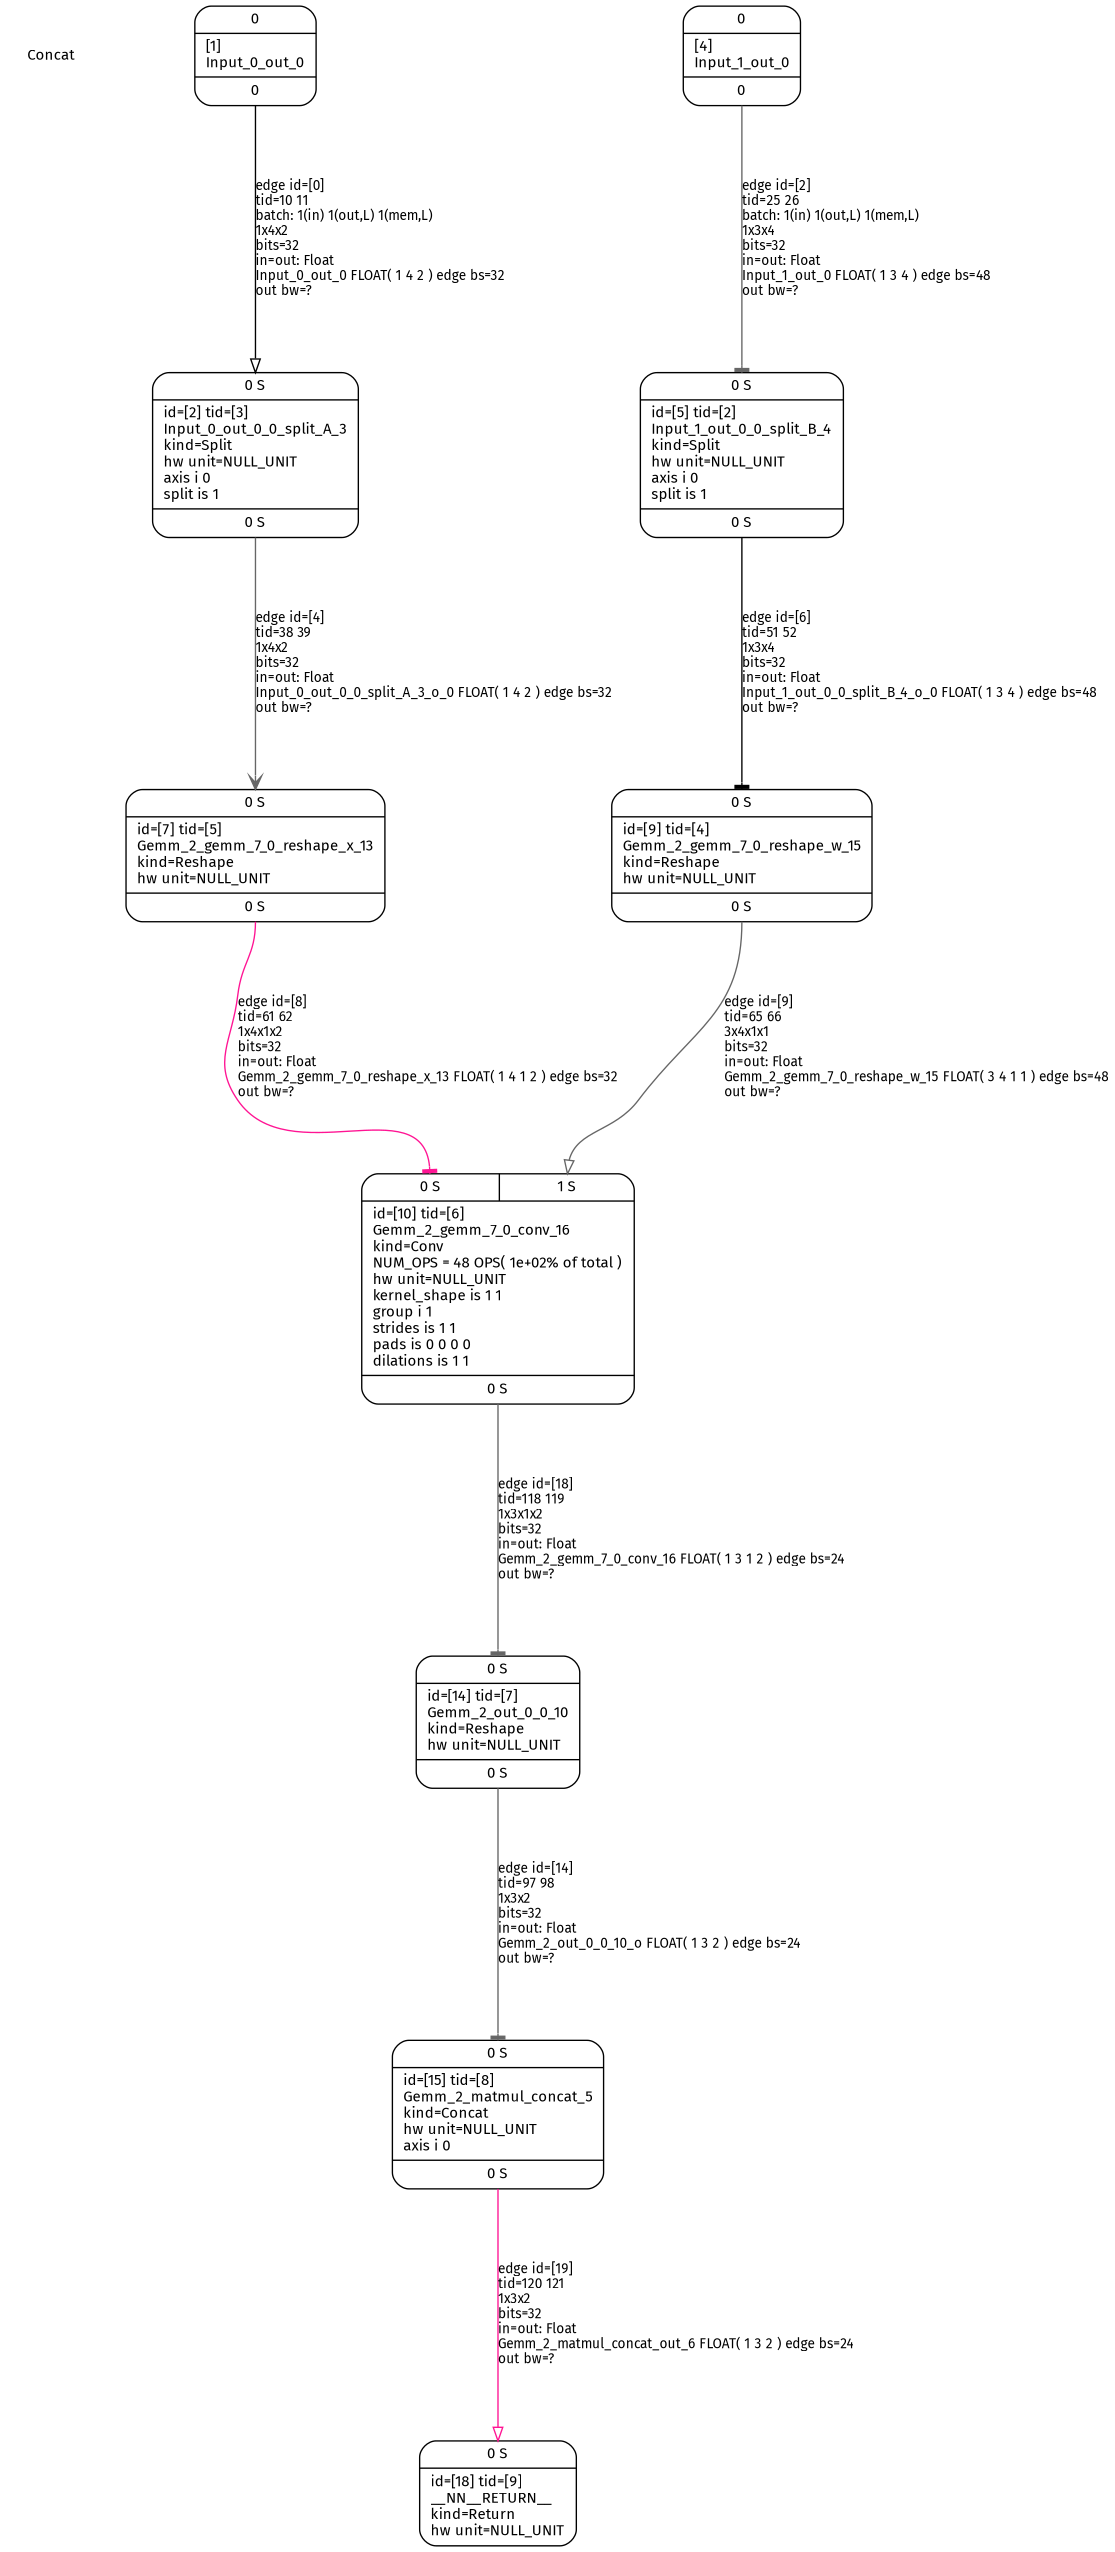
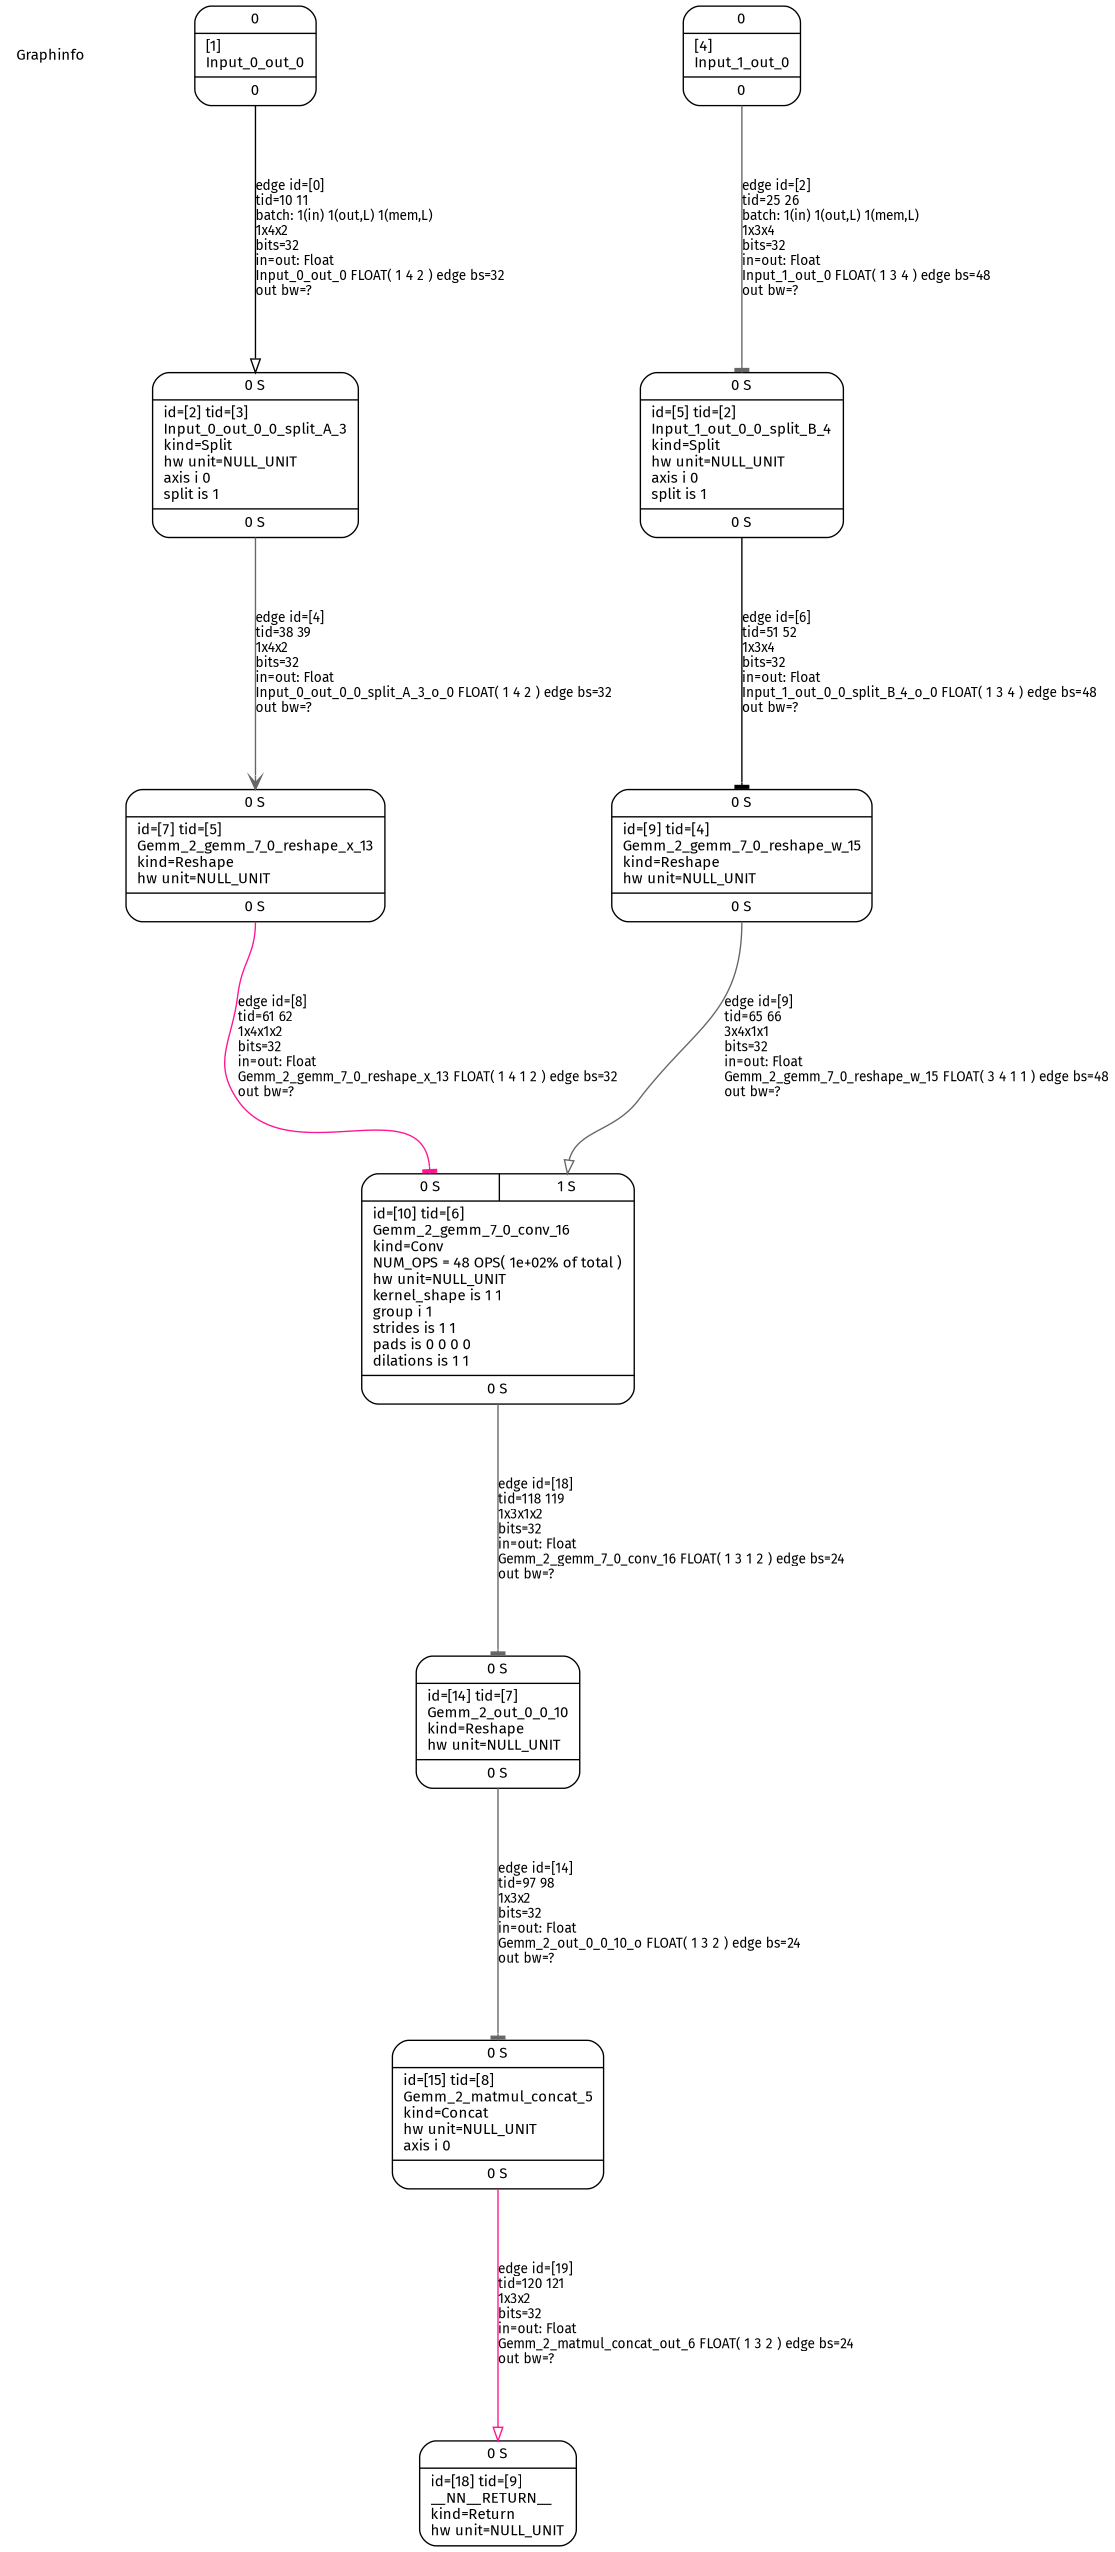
node "Concat": label "Concat" -> "Graphinfo"
